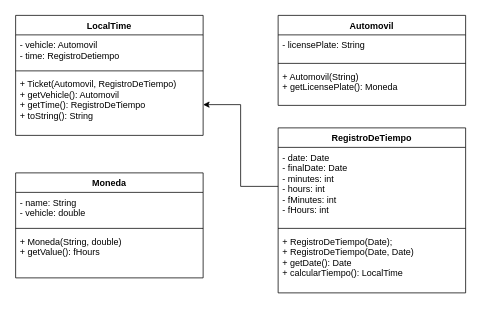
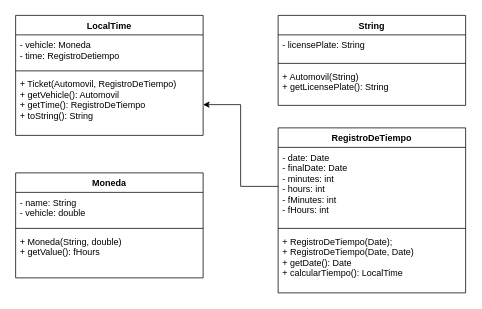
node "Automovil": label "Automovil" -> "String"
node "- vehicle: Automovil - time: RegistroDetiempo": label "- vehicle: Automovil - time: RegistroDetiempo" -> "- vehicle: Moneda - time: RegistroDetiempo"
node "+ Automovil(String) + getLicensePlate(): Moneda": label "+ Automovil(String) + getLicensePlate(): Moneda" -> "+ Automovil(String) + getLicensePlate(): String"
